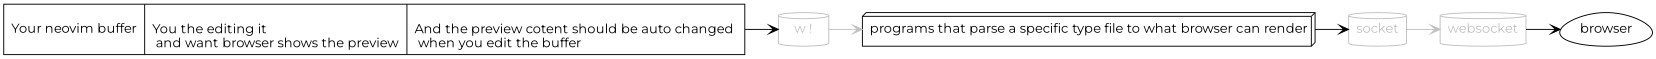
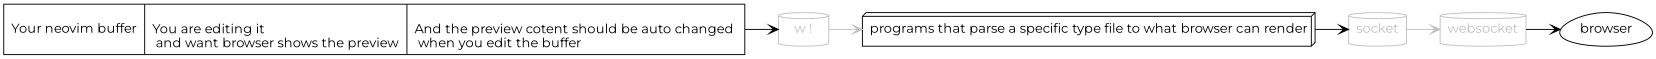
node "Your neovim buffer": text "You the editing it" -> "You are editing it"
